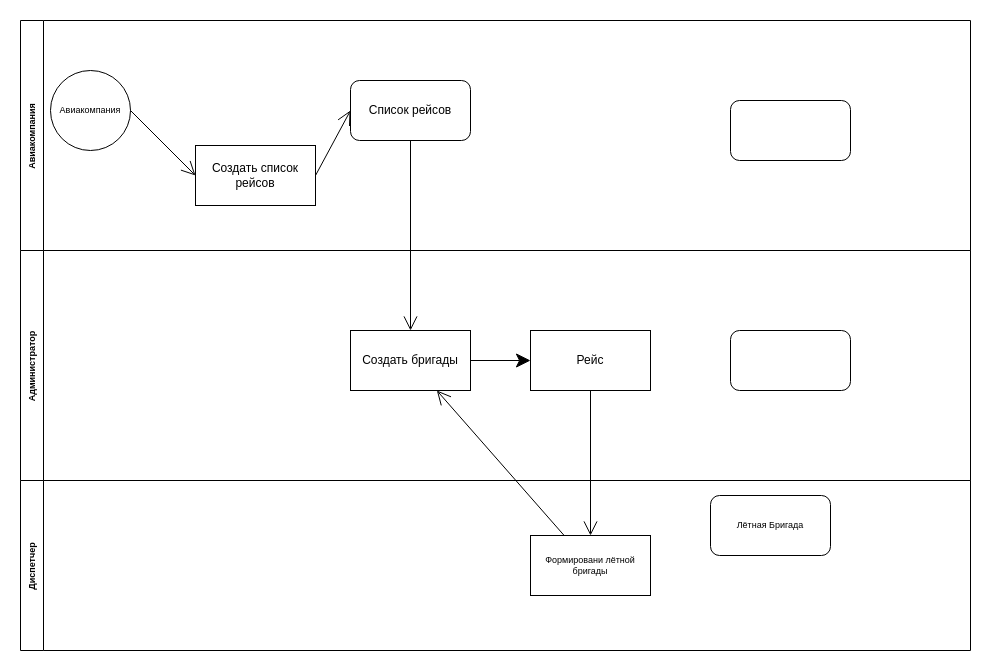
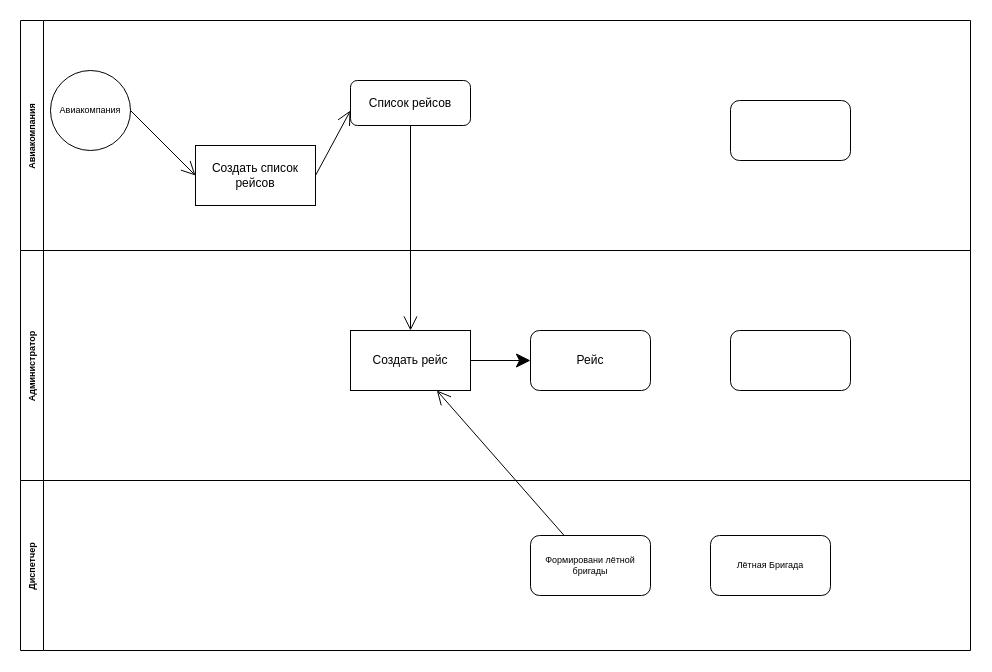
node "Список рейсов": size 120x60 -> 120x45
node "Создать бригады": label "Создать бригады" -> "Создать рейс"
node "Рейс": shape rectangle -> rounded rectangle
edge "Рейс" -> "Формировани лётной бригады": removed
node "Лётная Бригада": moved (771, 526) -> (771, 566)
node "Формировани лётной бригады": shape rectangle -> rounded rectangle
